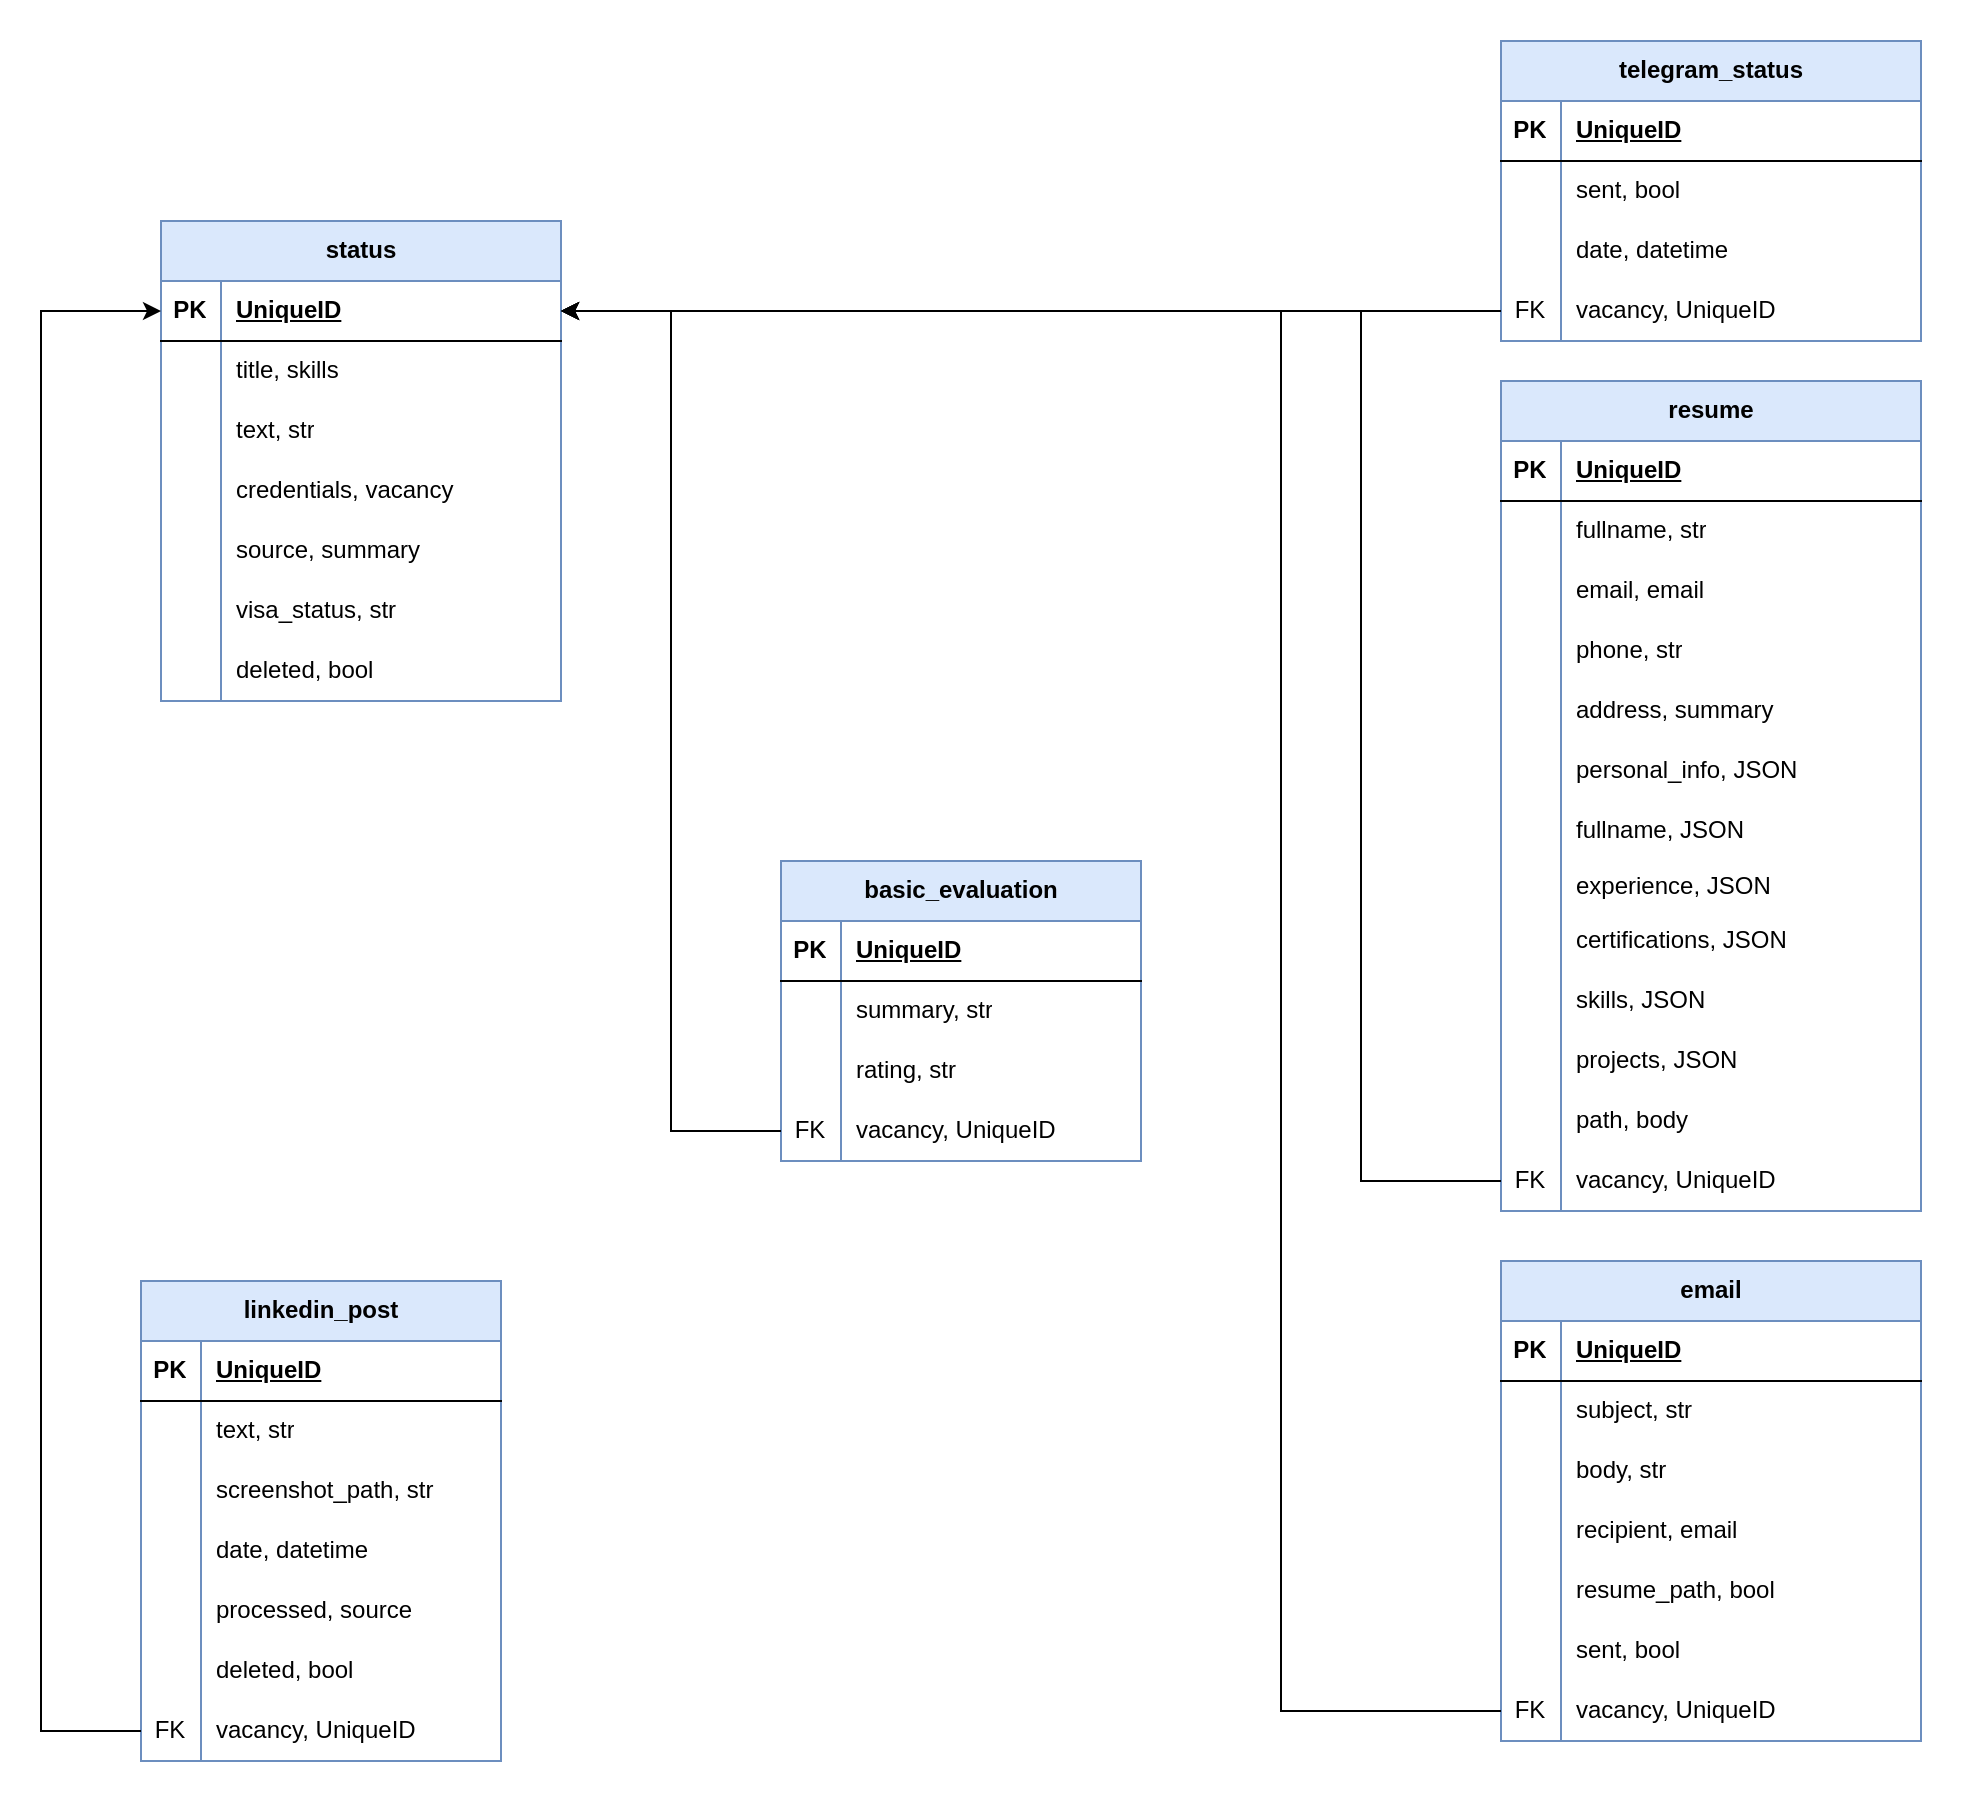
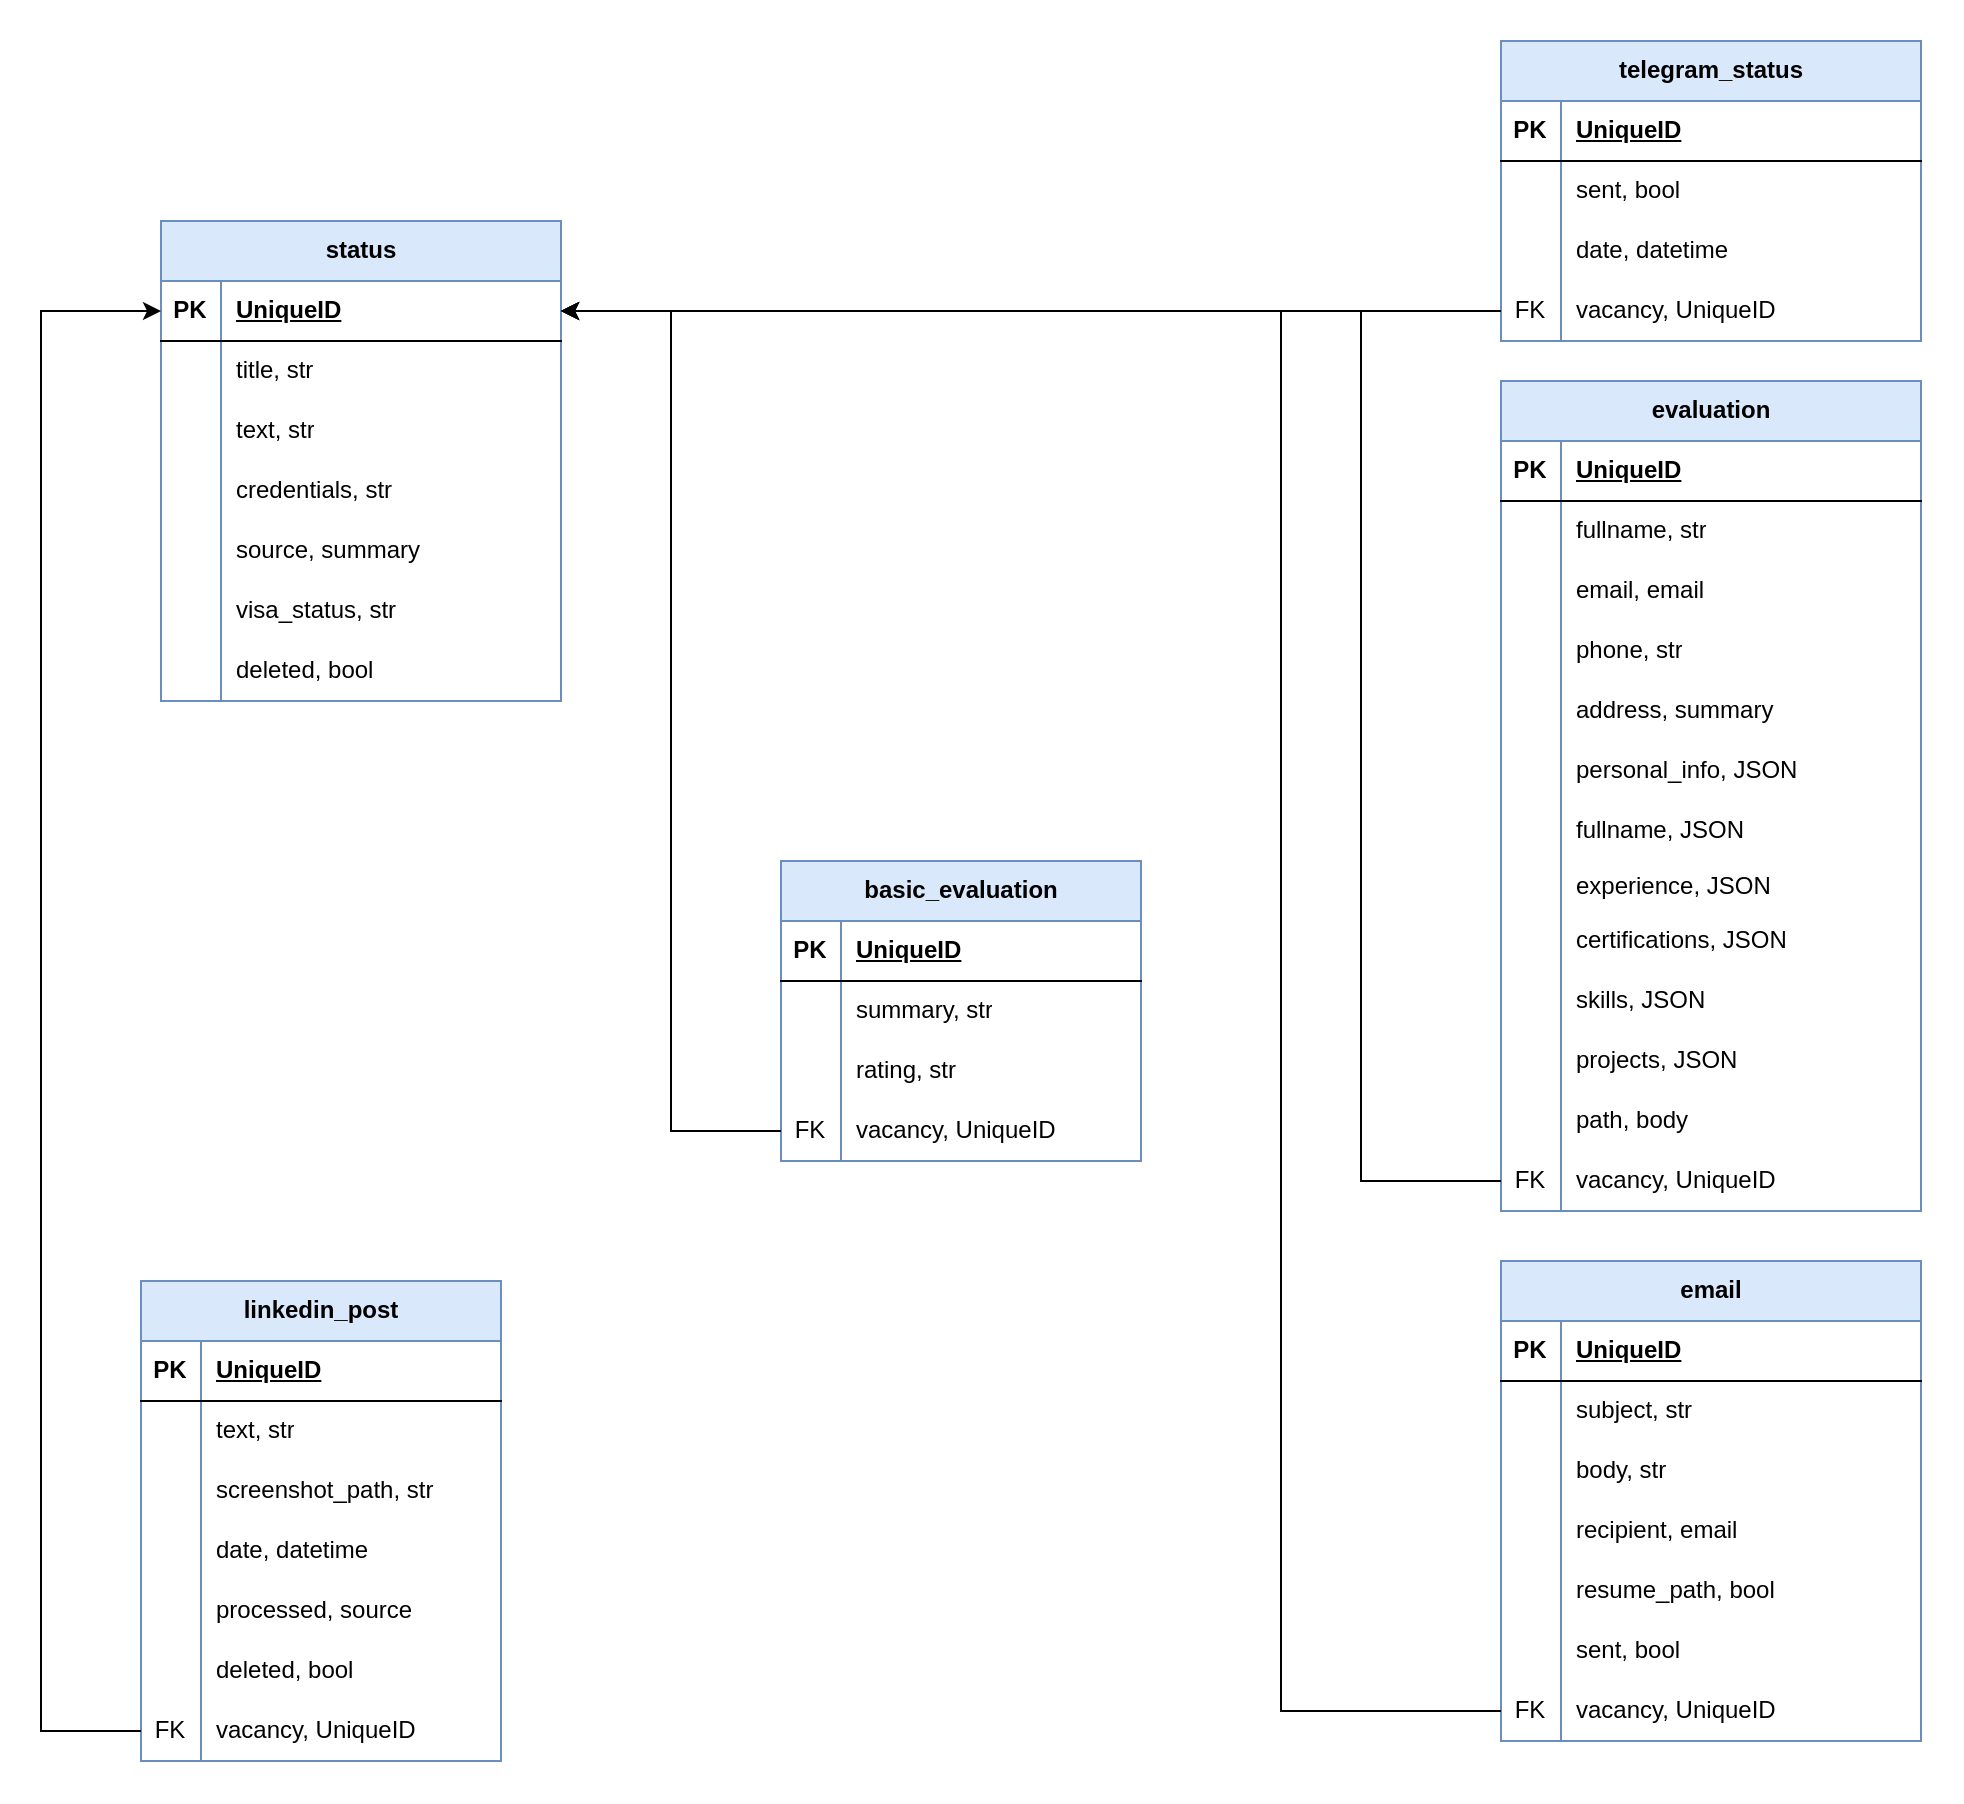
node "title, skills": label "title, skills" -> "title, str"
node "resume": label "resume" -> "evaluation"
node "credentials, vacancy": label "credentials, vacancy" -> "credentials, str"
